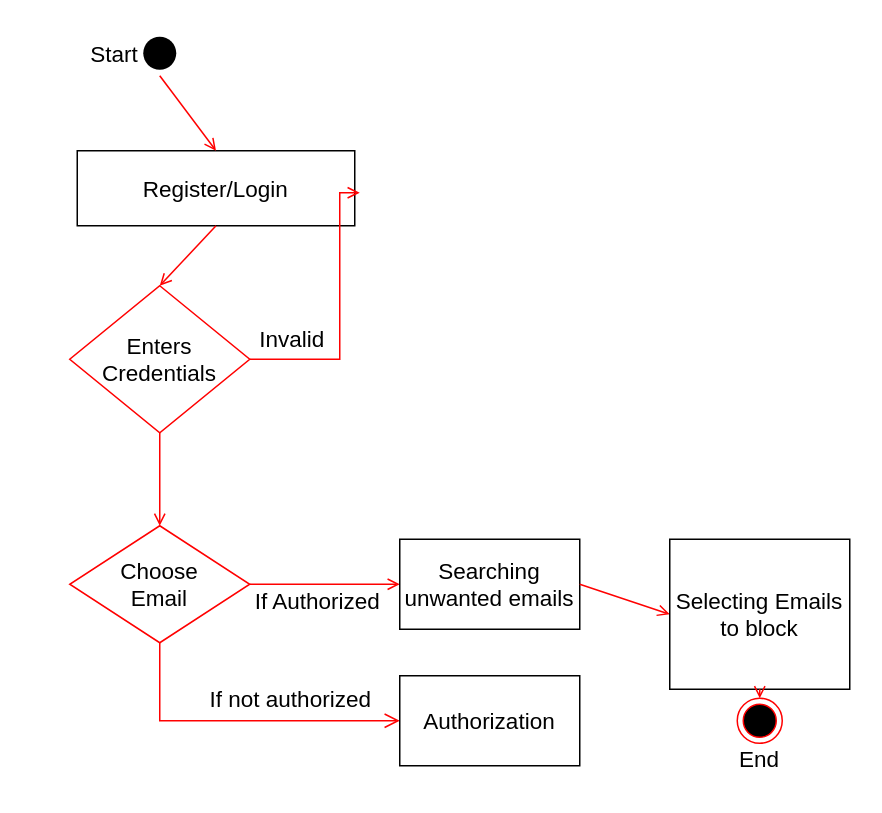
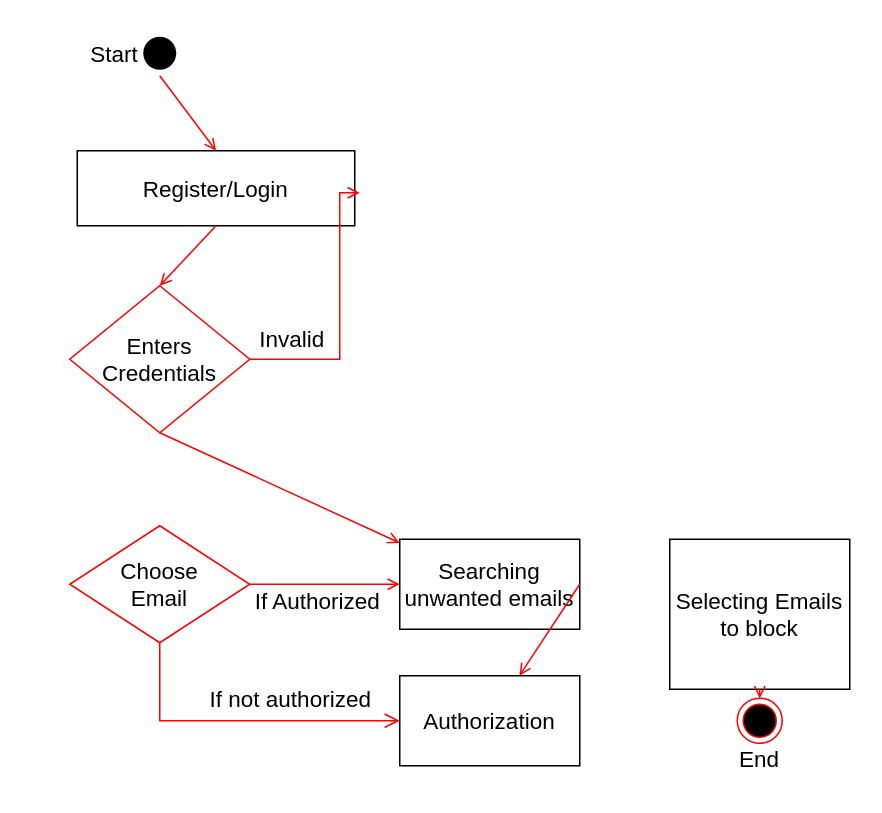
edge "Enters Credentials" -> "Choose Email": now "Enters Credentials" -> "Searching unwanted emails"
edge "Searching unwanted emails" -> "Selecting Emails to block": now "Searching unwanted emails" -> "Authorization"
